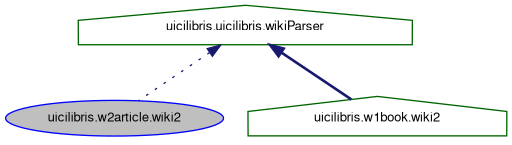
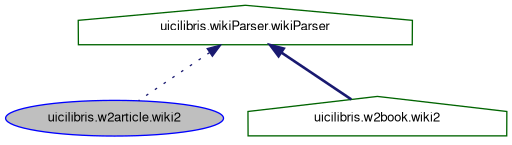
node "uicilibris.uicilibris.wikiParser": label "uicilibris.uicilibris.wikiParser" -> "uicilibris.wikiParser.wikiParser"
node "uicilibris.w1book.wiki2": label "uicilibris.w1book.wiki2" -> "uicilibris.w2book.wiki2"
